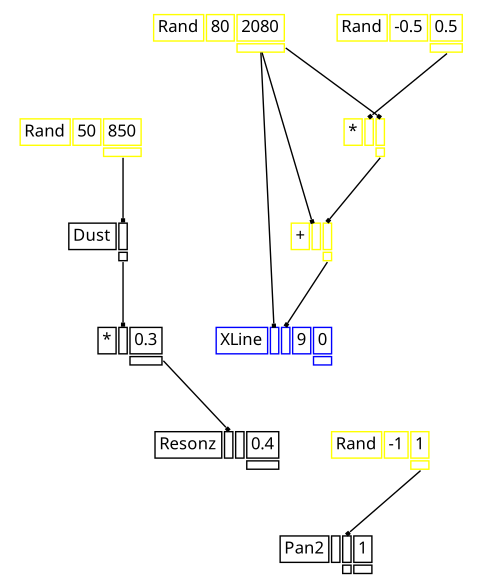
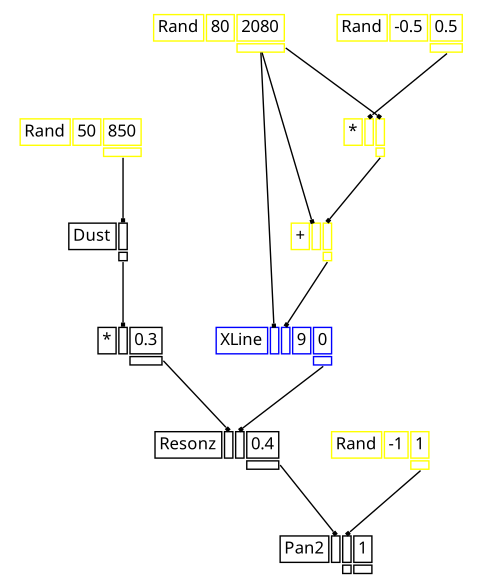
edge "XLine" -> "Resonz": added
edge "Resonz" -> "Pan2": added
